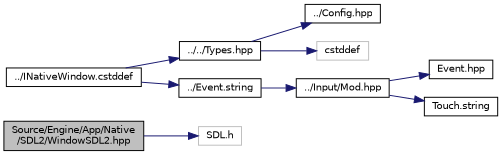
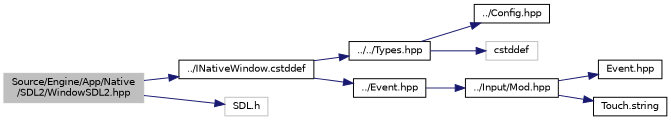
edge "Source/Engine/App/Native /SDL2/WindowSDL2.hpp" -> "../INativeWindow.cstddef": added
node "../Event.string": label "../Event.string" -> "../Event.hpp"
node "Source/Engine/App/Native /SDL2/WindowSDL2.hpp": color black -> grey75
